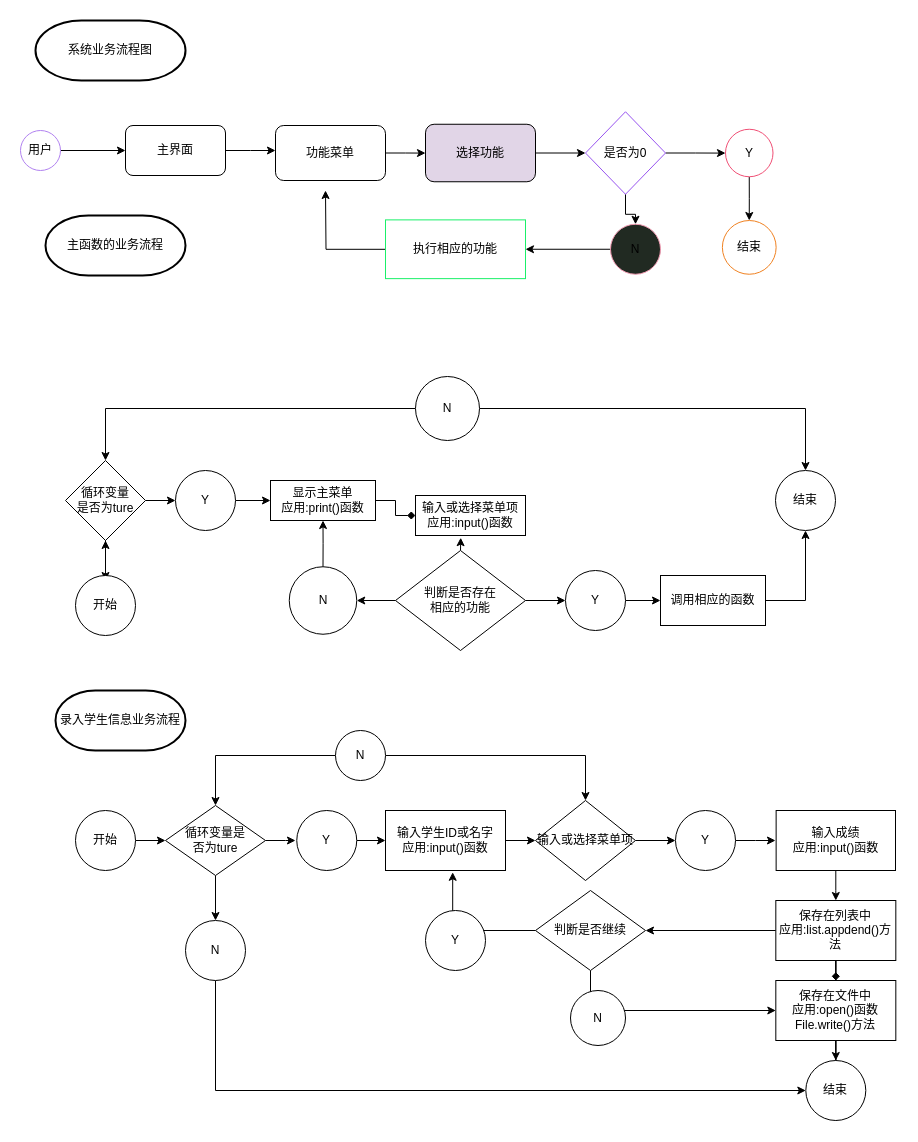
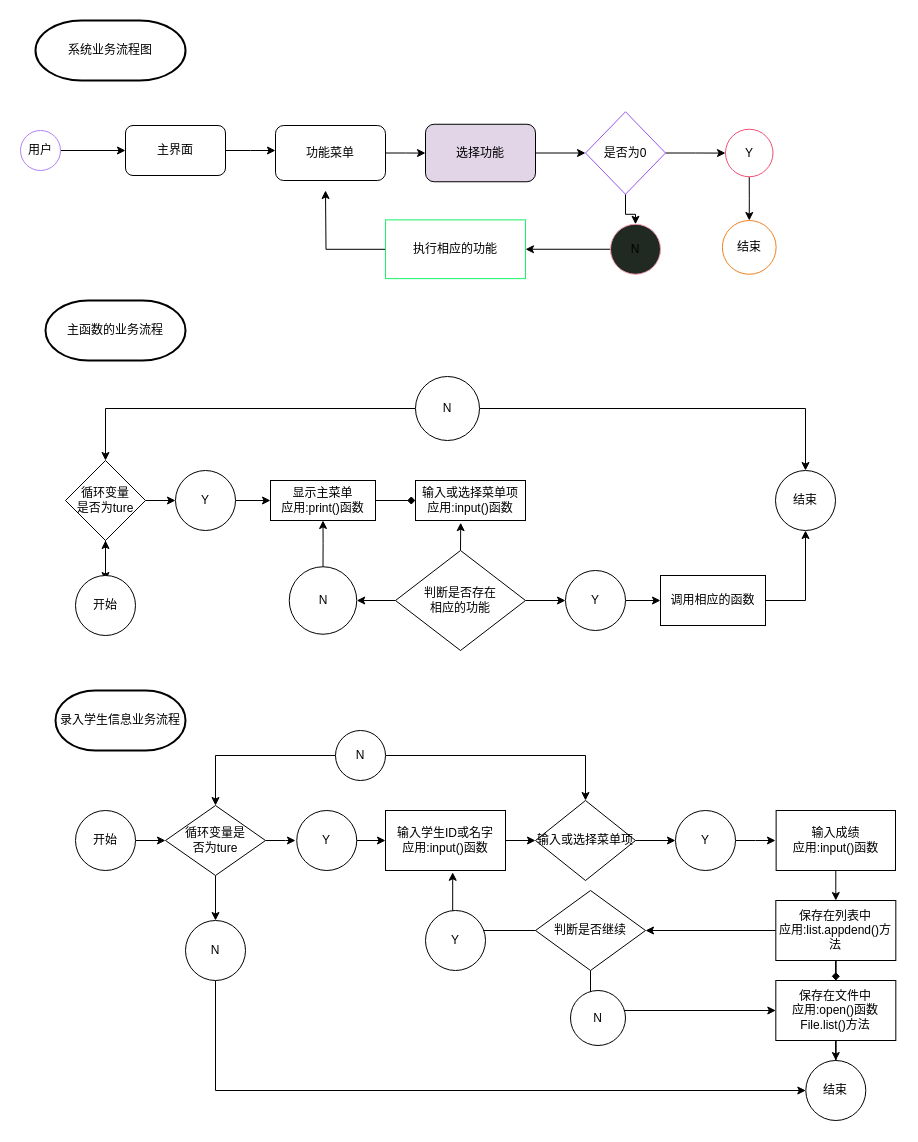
node "主函数的业务流程": moved (116, 246) -> (116, 331)
node "输入或选择菜单项 应用:input()函数": moved (471, 516) -> (471, 501)
node "保存在文件中 应用:open()函数 File.write()方法": label "保存在文件中 应用:open()函数 File.write()方法" -> "保存在文件中 应用:open()函数 File.list()方法"
